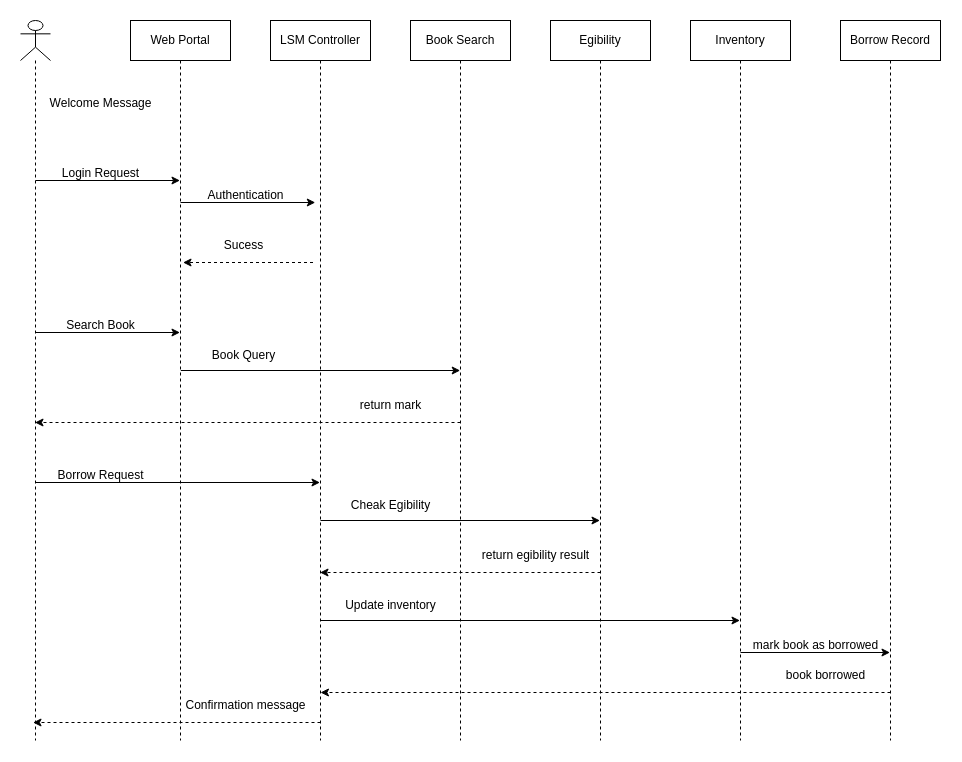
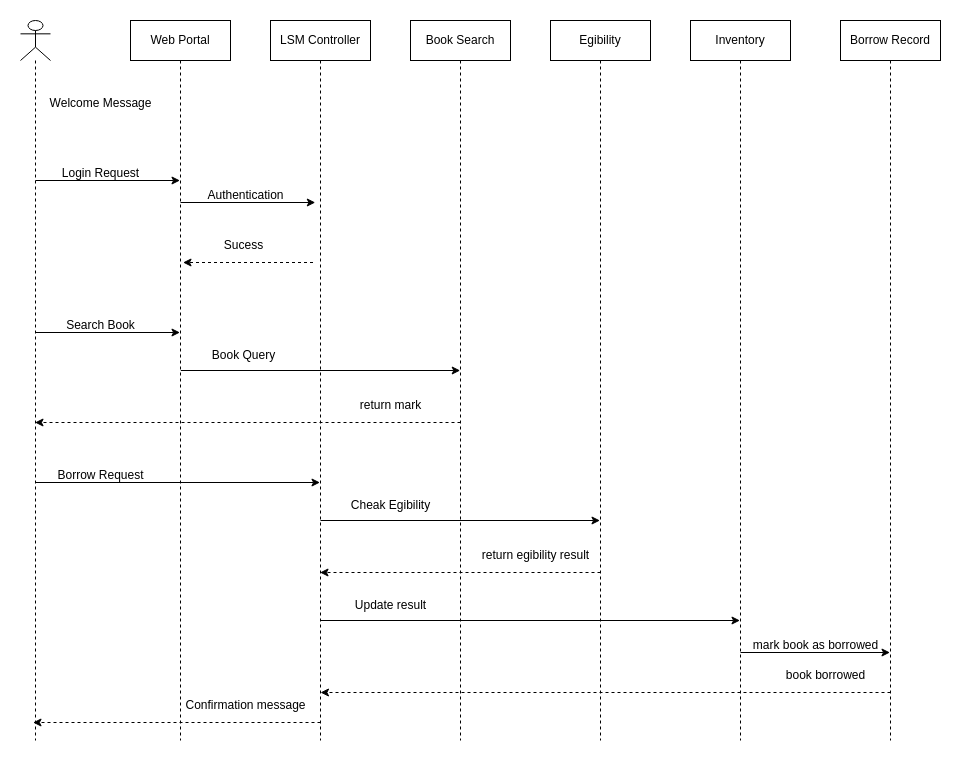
node "Update inventory": label "Update inventory" -> "Update result"
